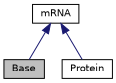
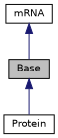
edge "Protein" -> "mRNA": now "Protein" -> "Base"
